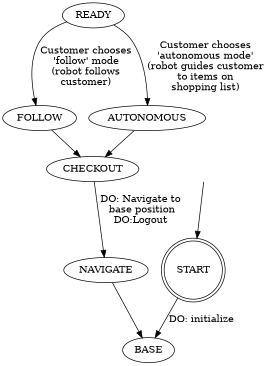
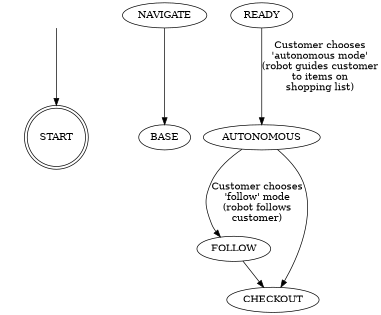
edge "READY" -> "FOLLOW": now "AUTONOMOUS" -> "FOLLOW"
edge "CHECKOUT" -> "NAVIGATE": removed, label "DO: Navigate to base position DO:Logout"
edge "START" -> "BASE": removed, label "DO: initialize"
